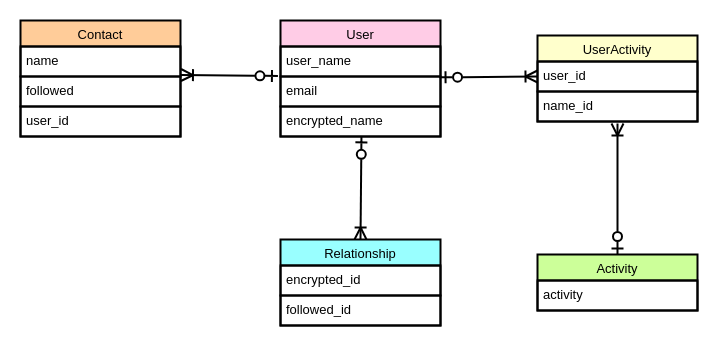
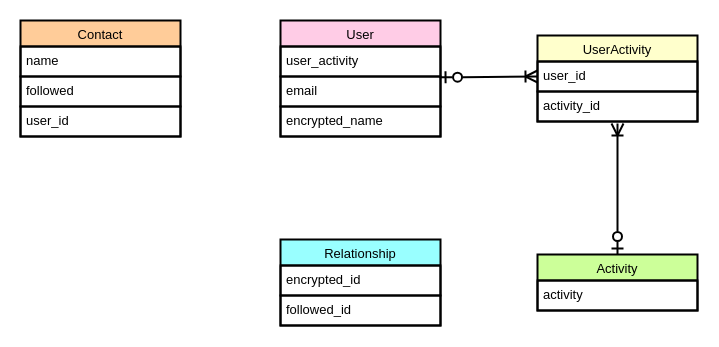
node "user_name": label "user_name" -> "user_activity"
edge "followed" -- "email": removed
node "name_id": label "name_id" -> "activity_id"
edge "encrypted_name" -- "Relationship": removed
